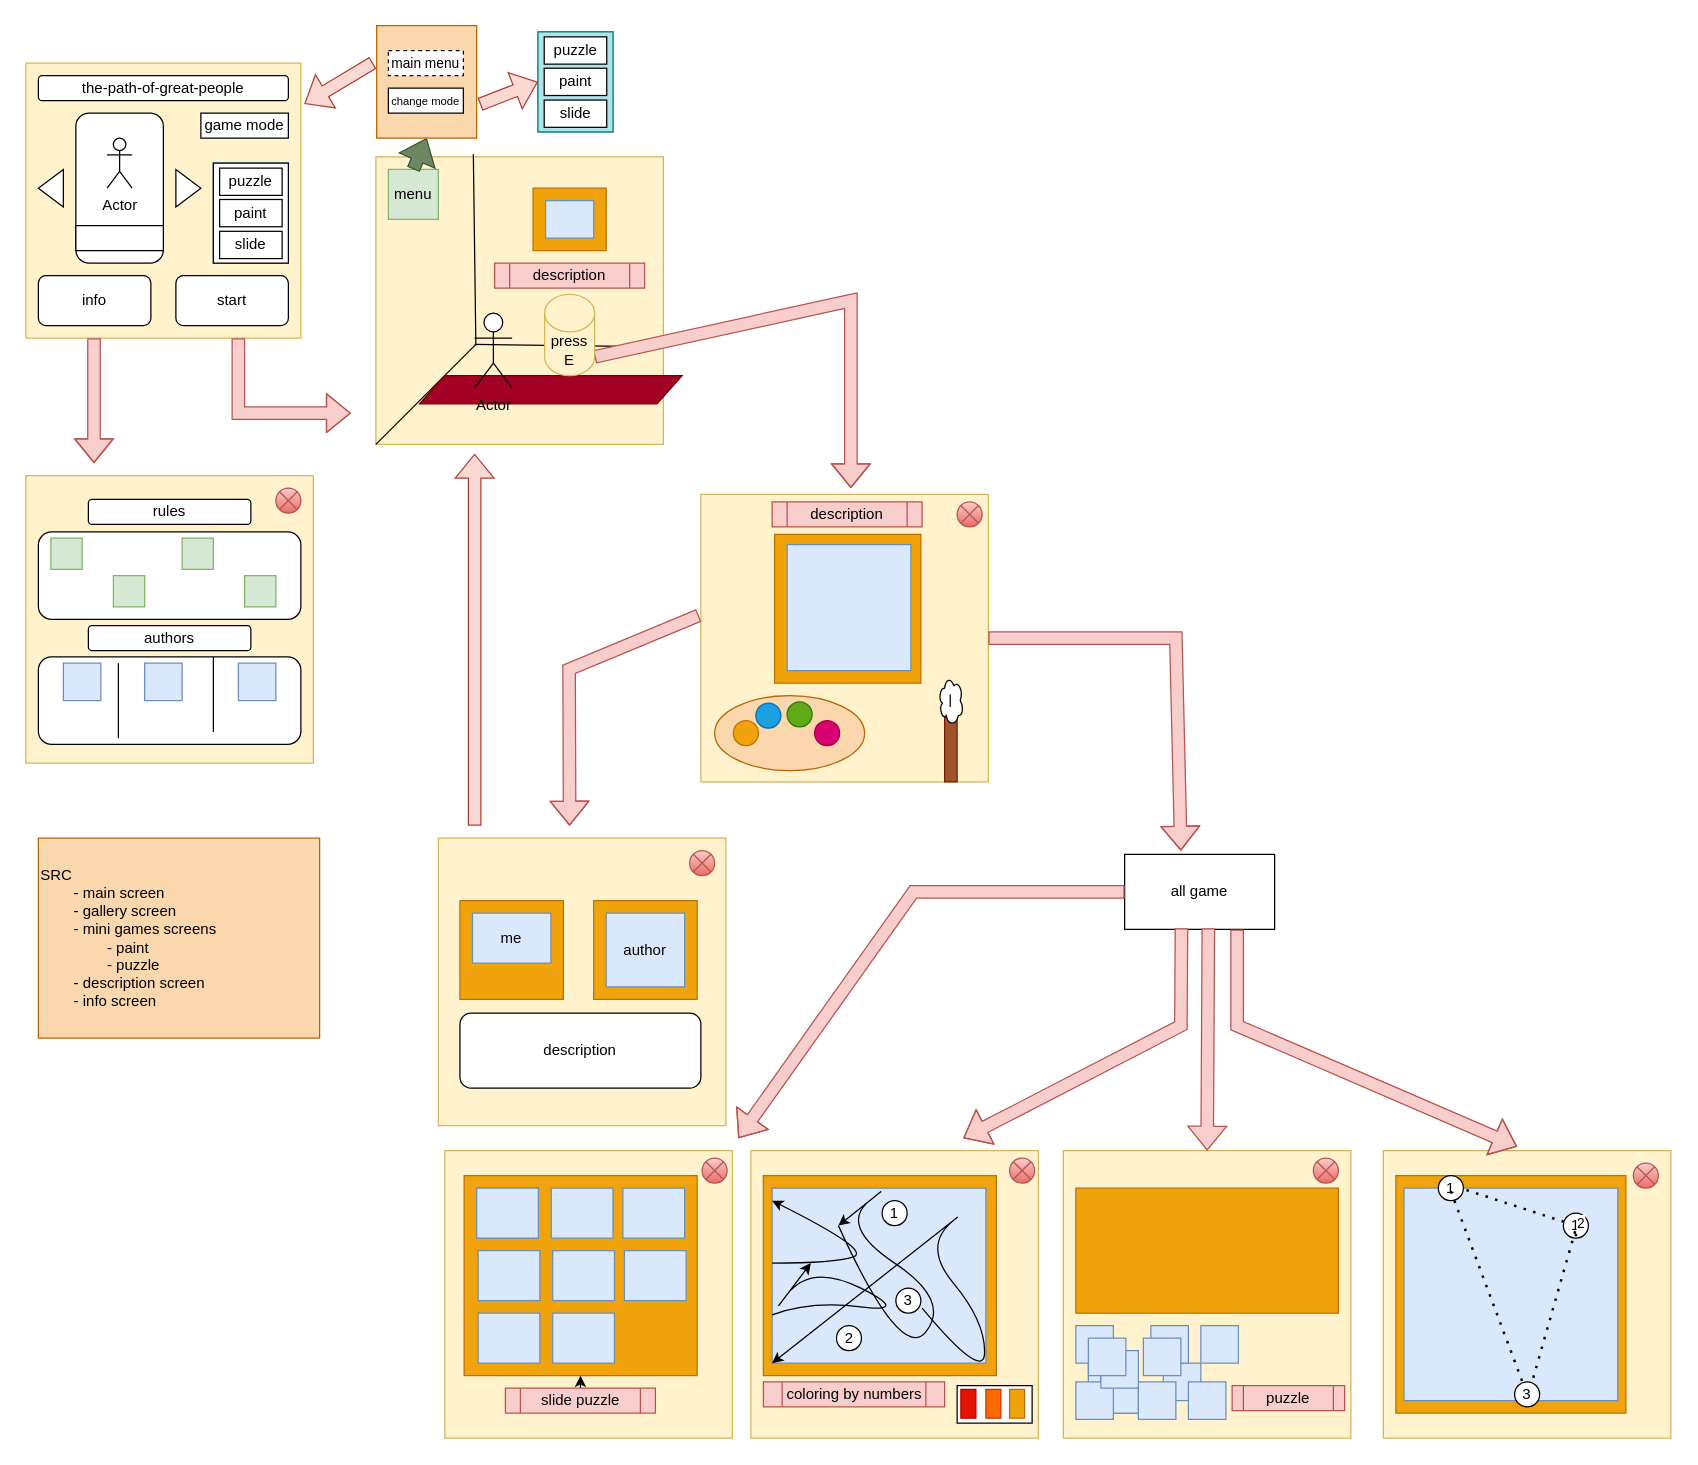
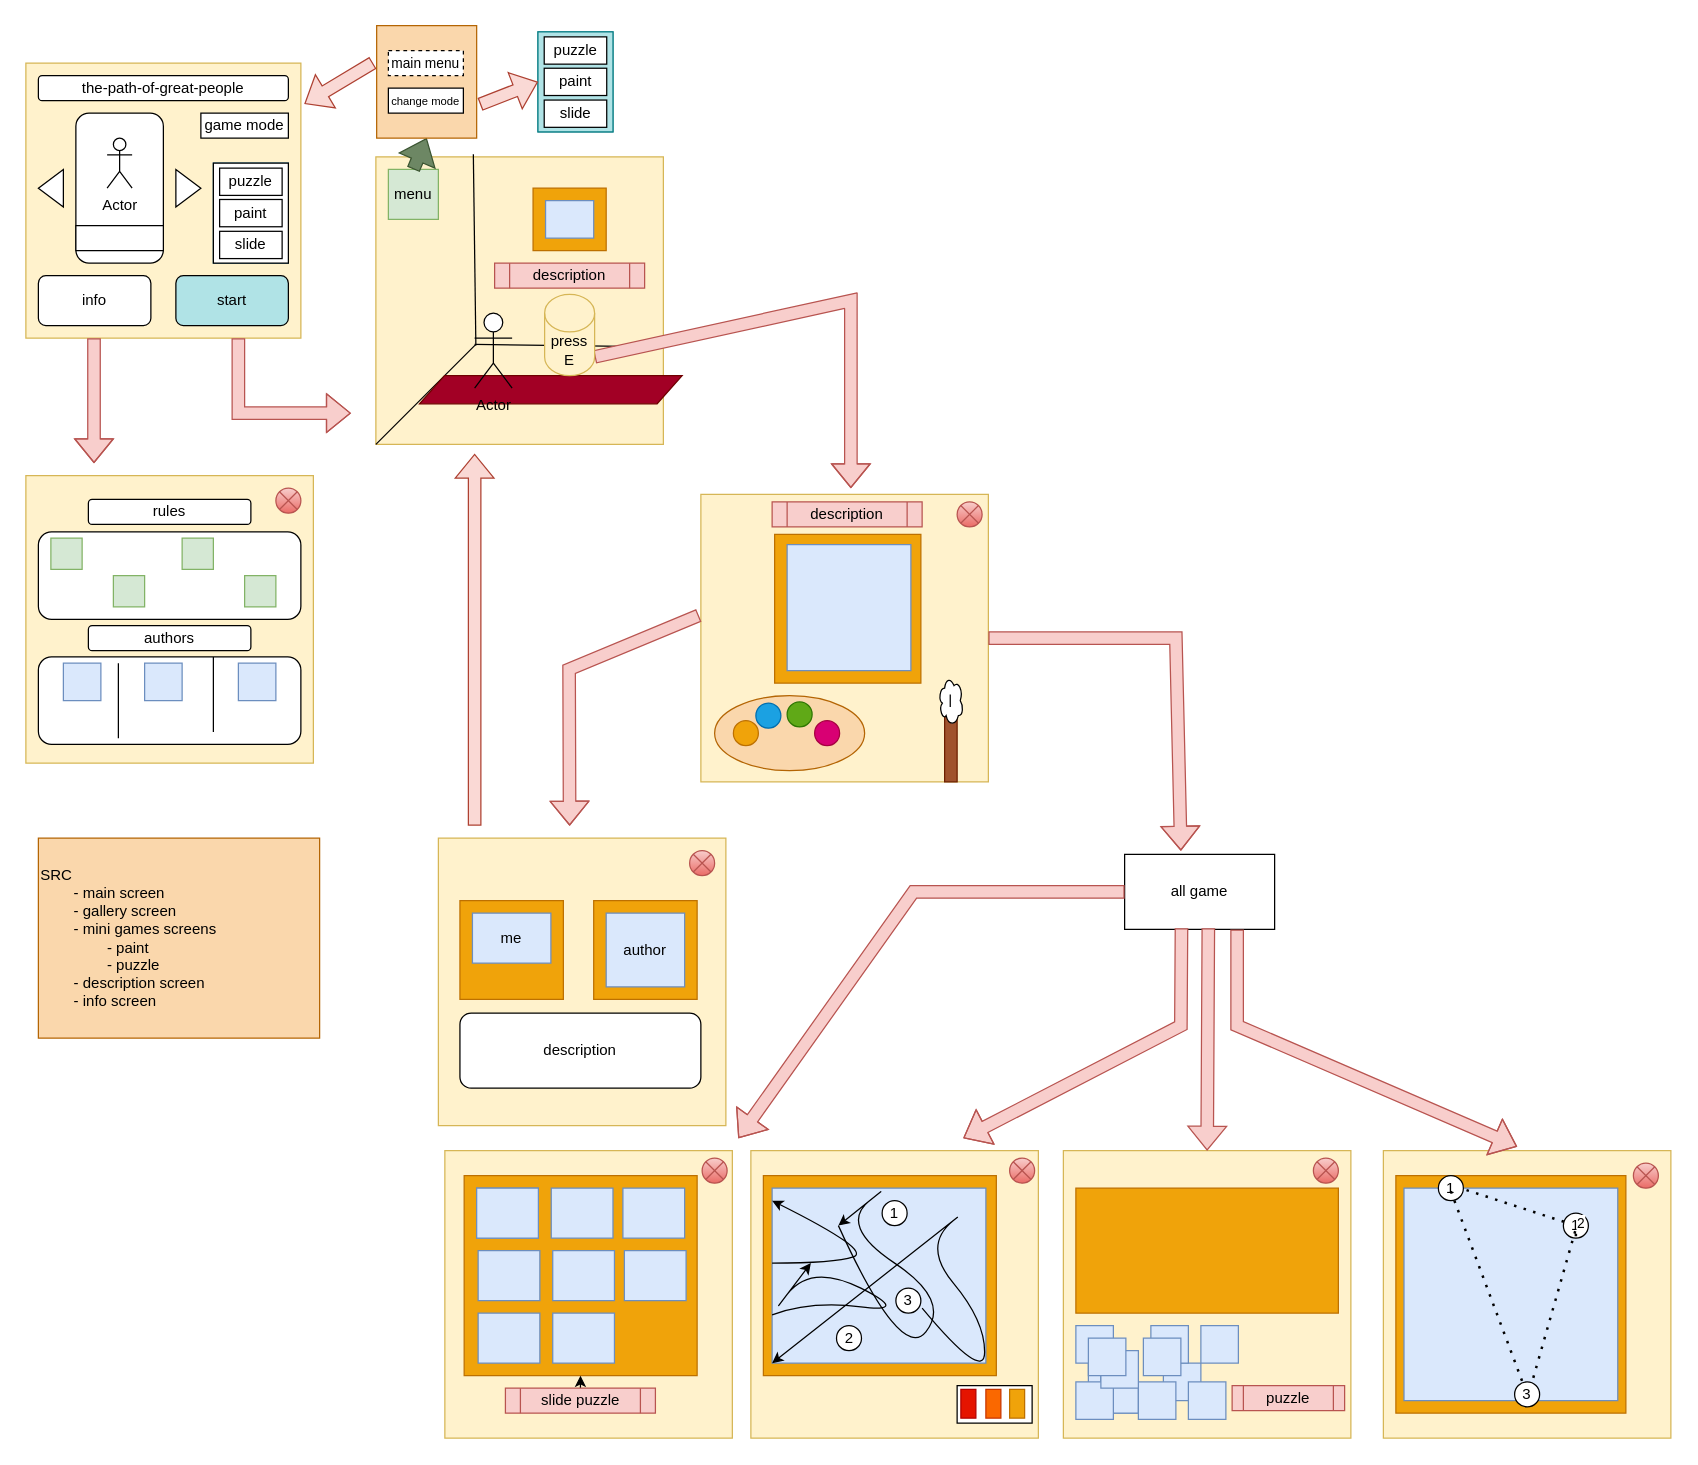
node "start": fillcolor #ffffff -> #b0e3e6
node "coloring by numbers": removed
